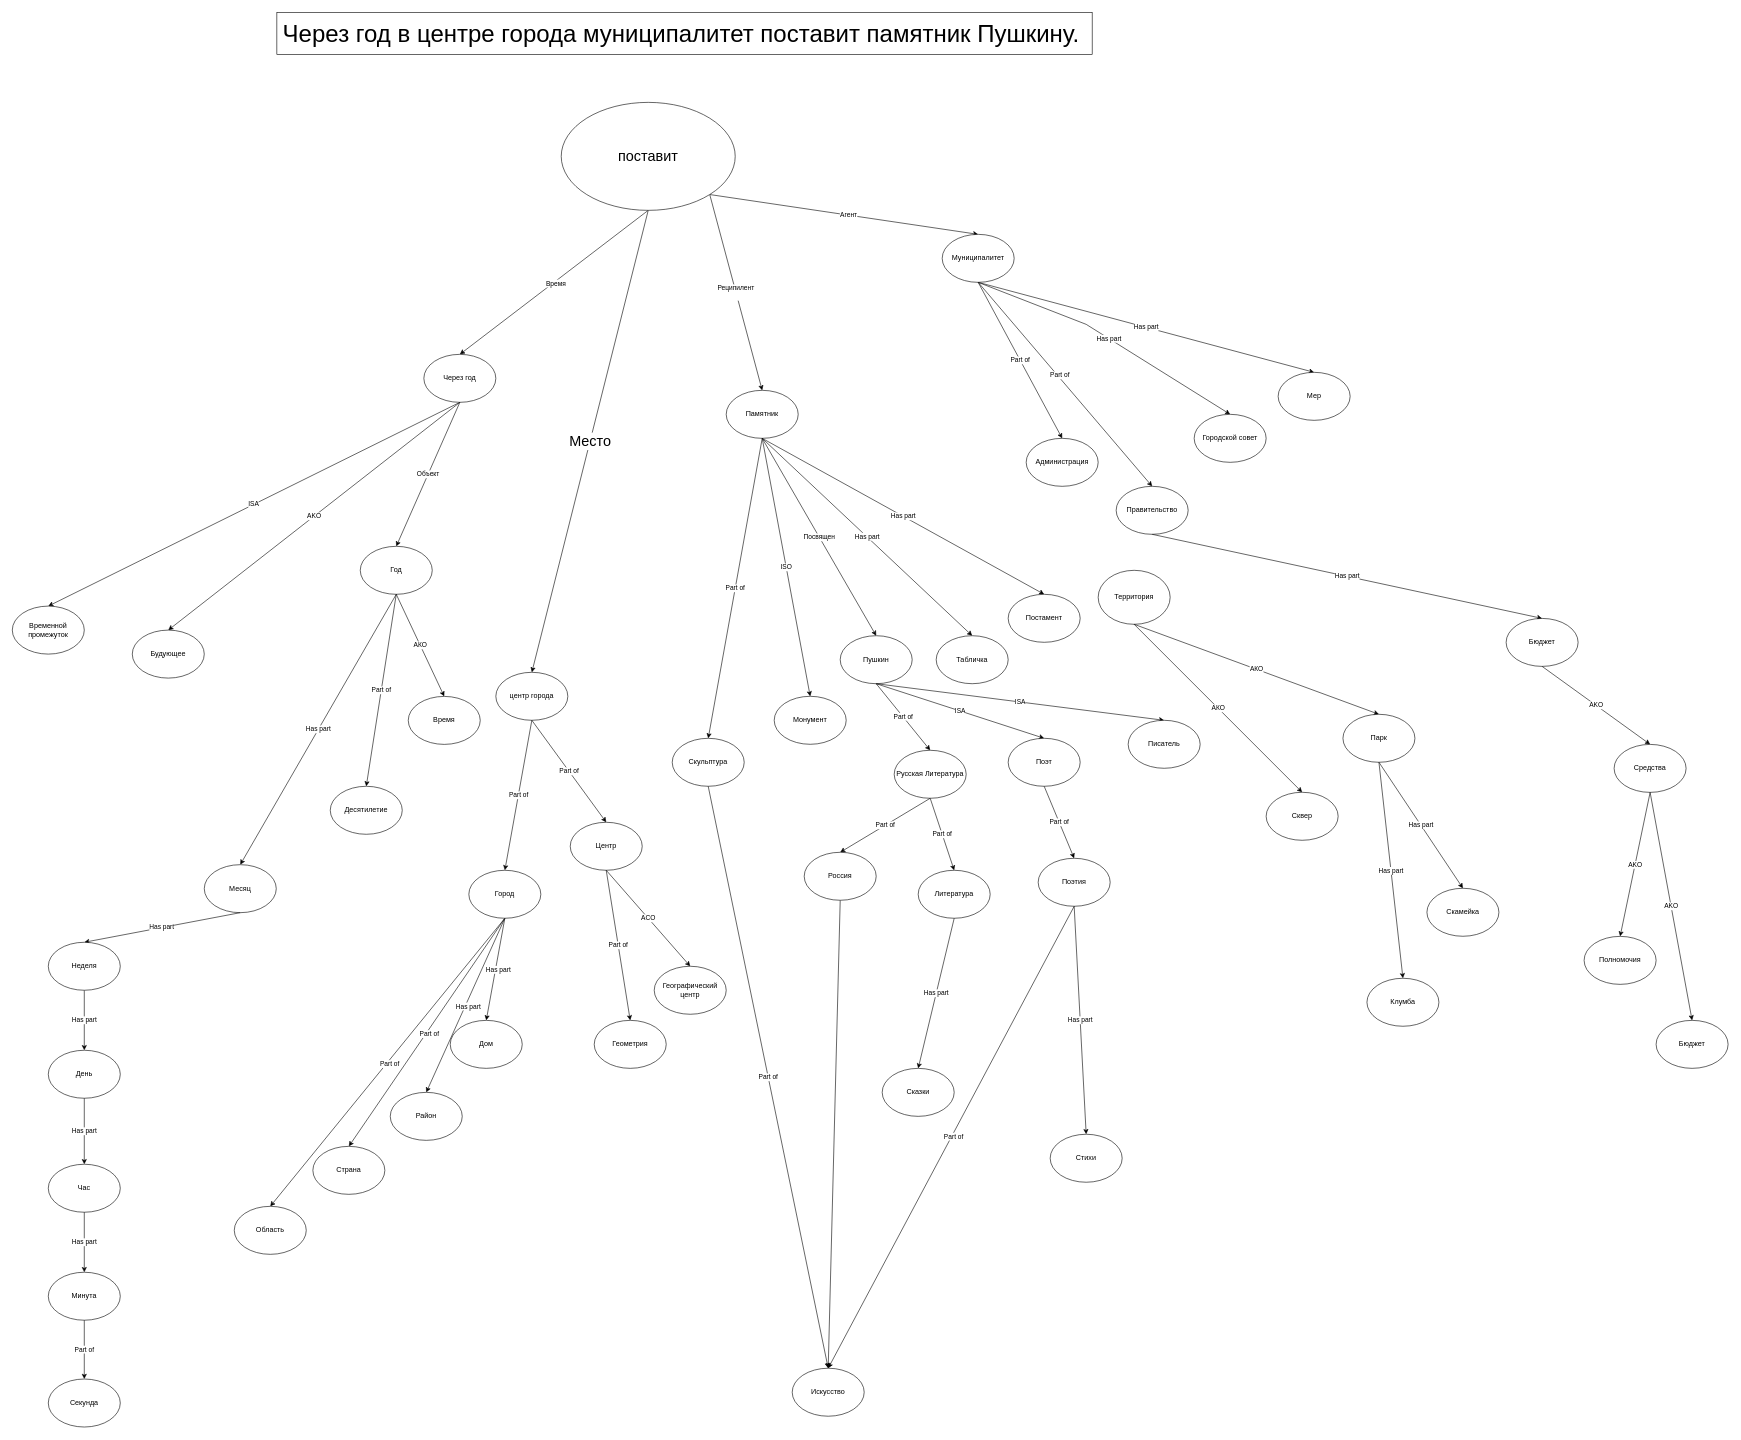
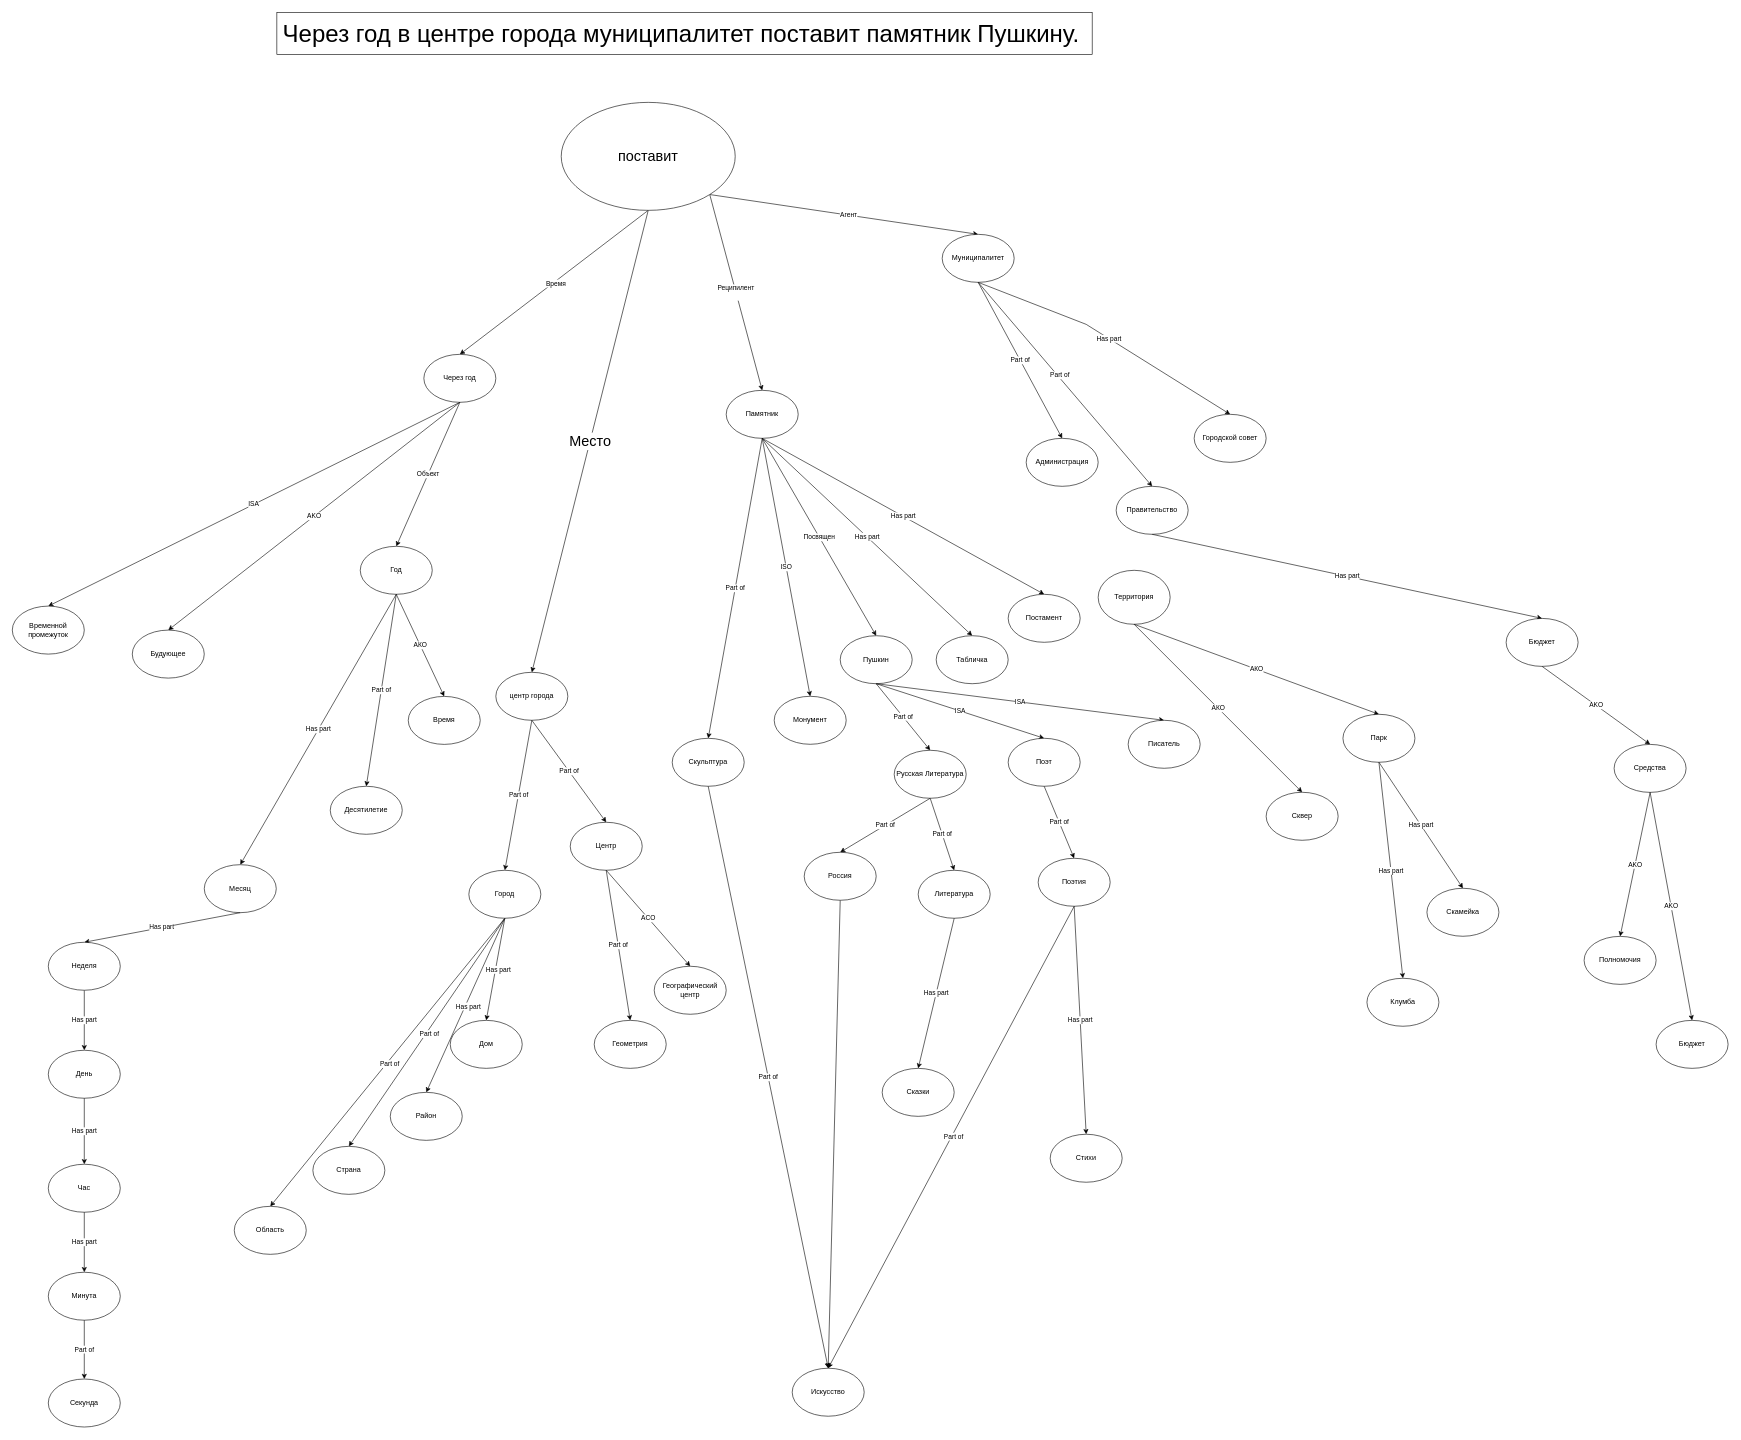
edge "Муниципалитет" -> "Мер": removed, label "Has part"
node "Мер": removed
